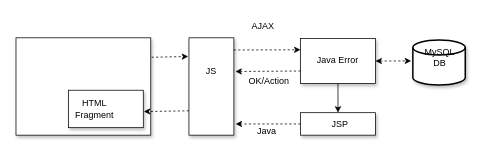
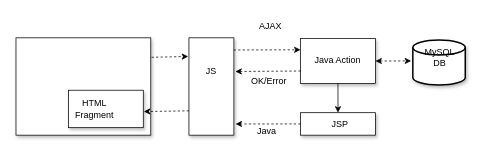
node "AJAX": moved (263, 27) -> (270, 27)
node "Java Error": label "Java Error" -> "Java Action"
node "OK/Action": label "OK/Action" -> "OK/Error"
